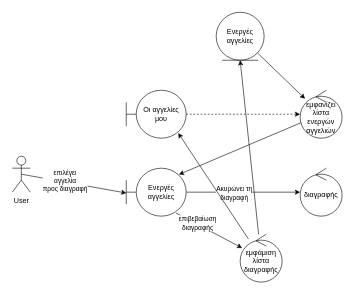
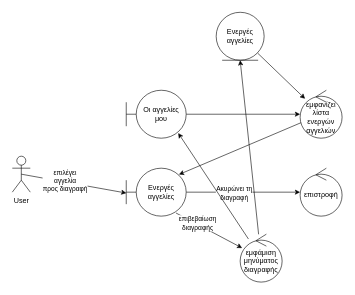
edge "Οι αγγελίες μου" -> "εμφανίζει λίστα ενεργών αγγελιών": style dashed -> solid
node "διαγραφής": label "διαγραφής" -> "επιστροφή"
node "εμφάμιση λίστα διαγραφής": label "εμφάμιση λίστα διαγραφής" -> "εμφάμιση μηνύματος διαγραφής"
